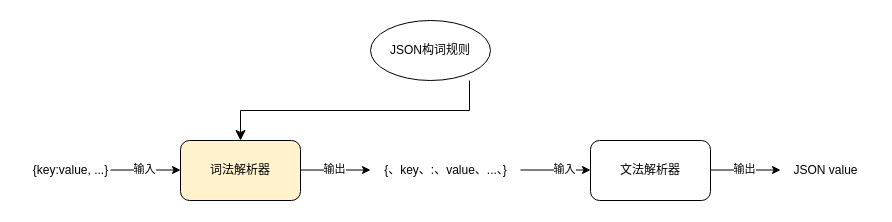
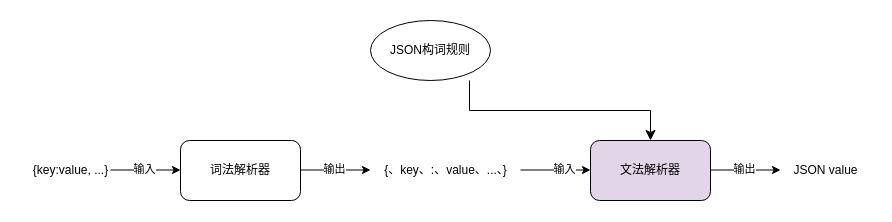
edge "JSON构词规则" -> "词法解析器": now "JSON构词规则" -> "文法解析器"
node "词法解析器": fillcolor #fff2cc -> #ffffff
node "文法解析器": fillcolor #ffffff -> #e1d5e7
